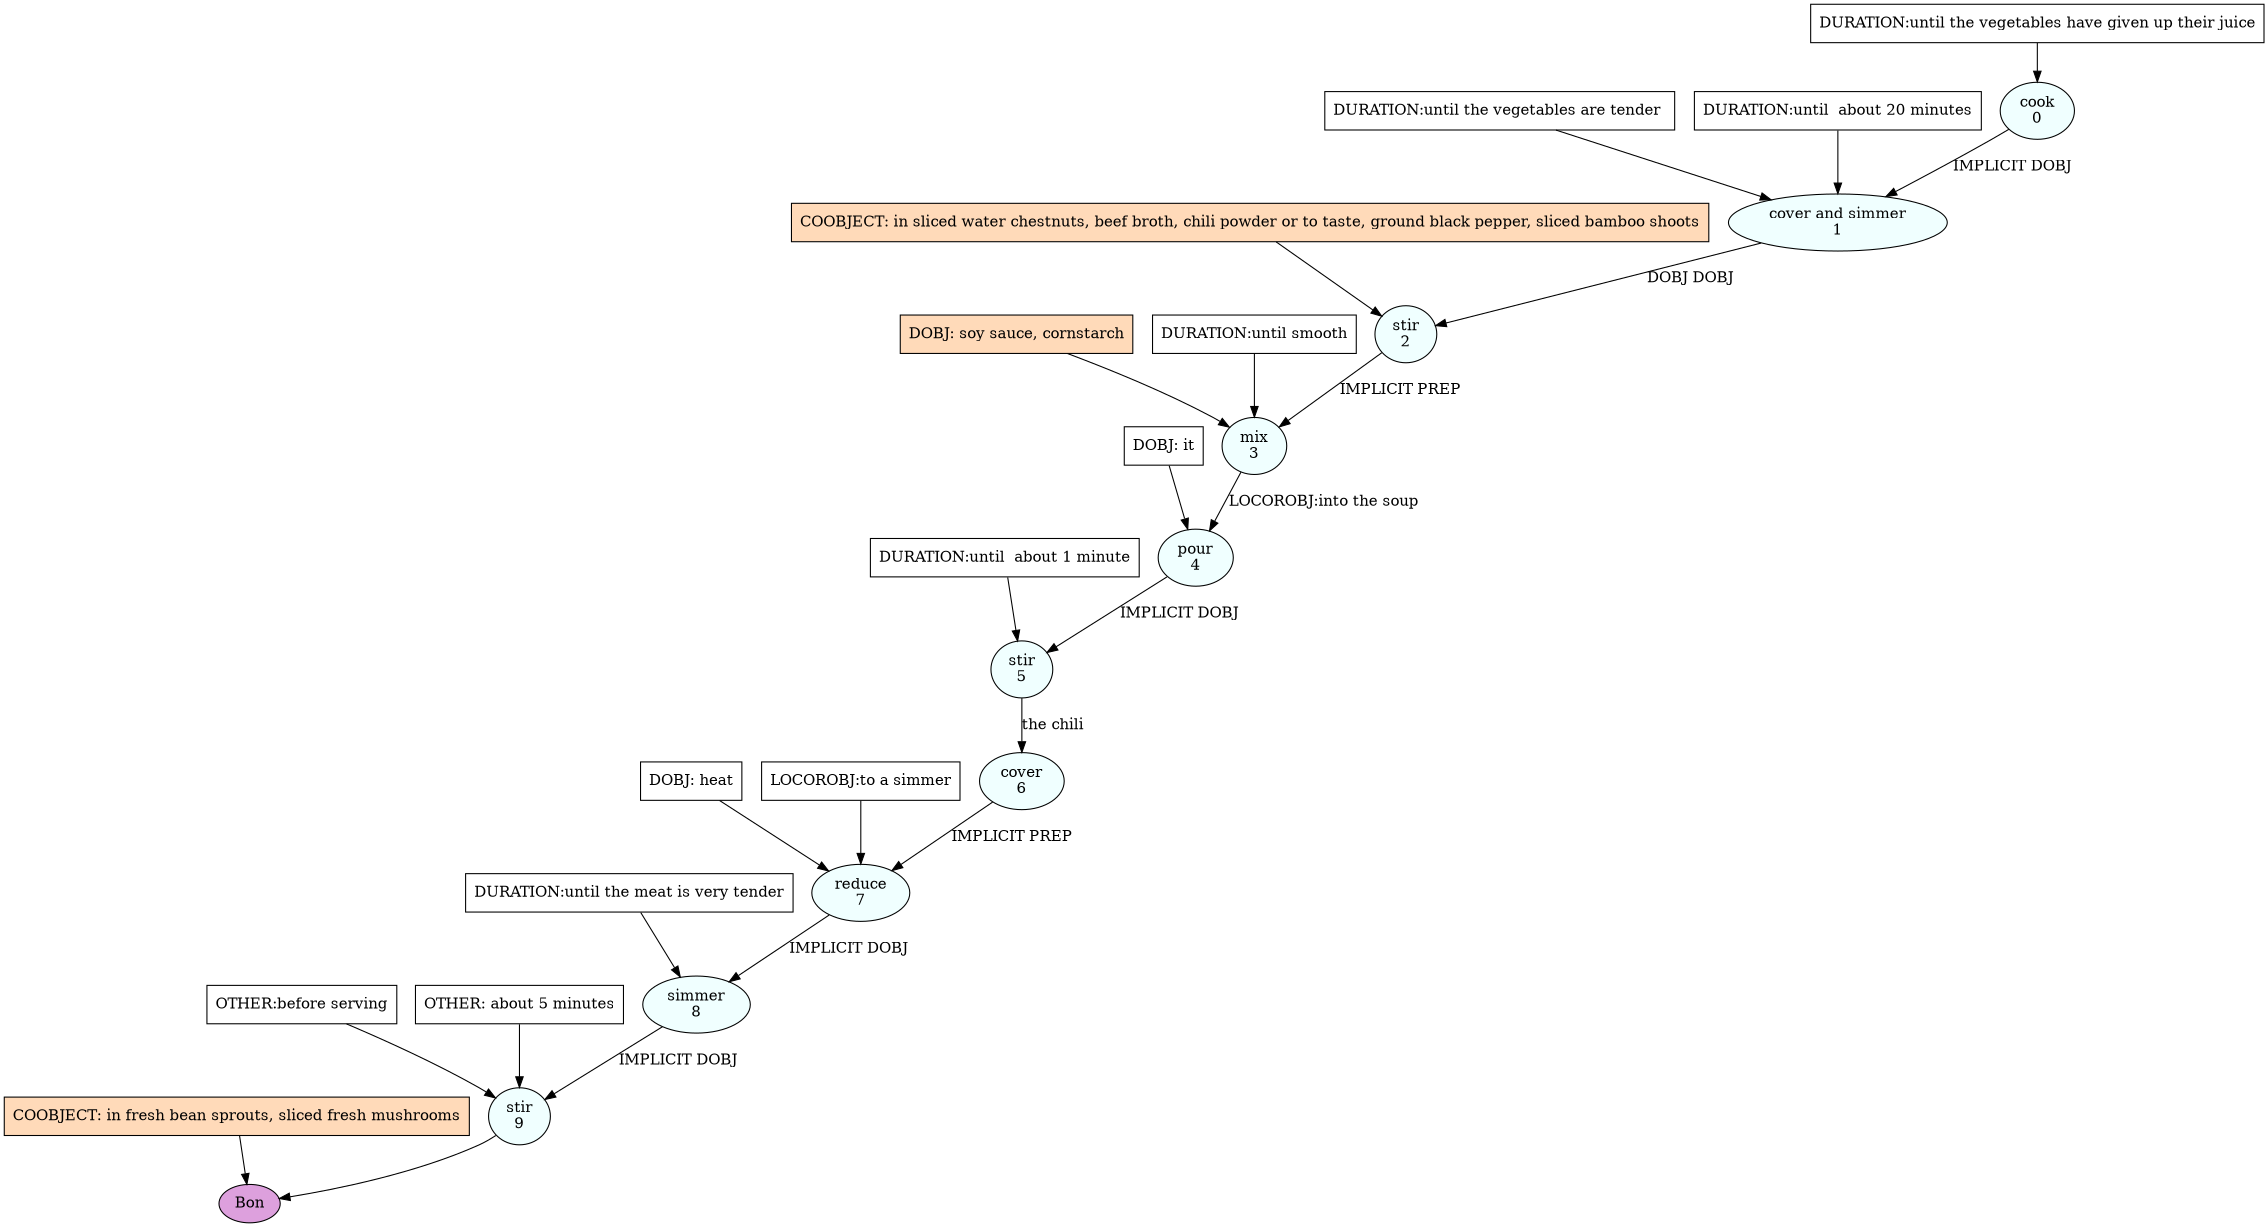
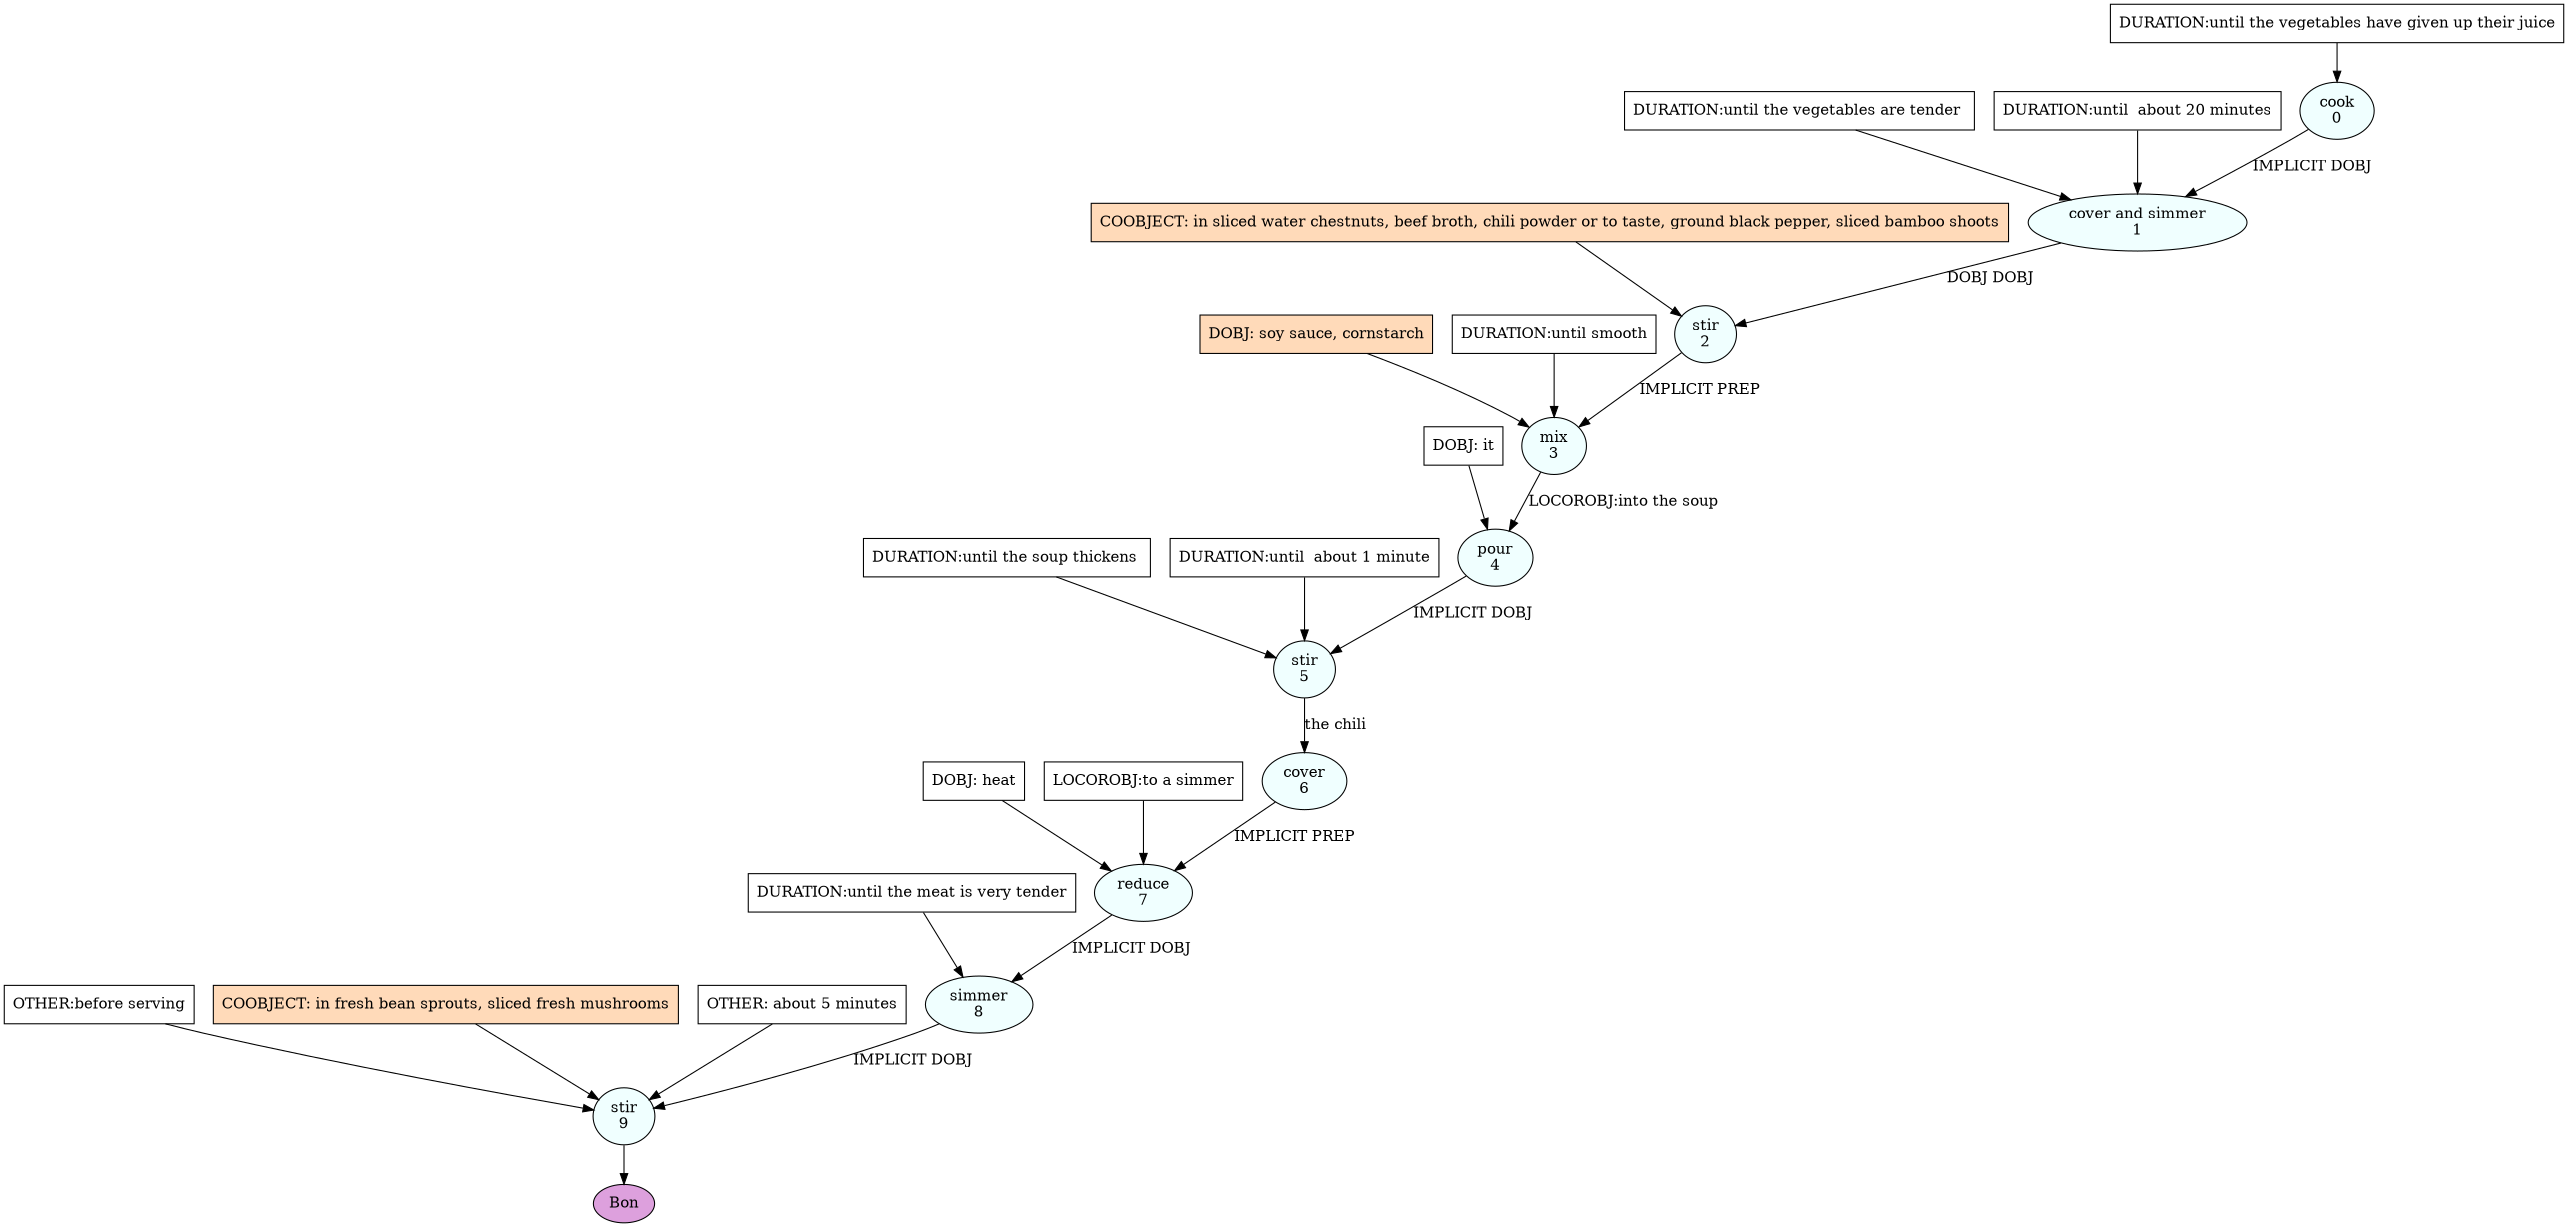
node "DURATION:until the soup thickens": added
edge "COOBJECT: in fresh bean sprouts, sliced fresh mushrooms" -> "Bon": now "COOBJECT: in fresh bean sprouts, sliced fresh mushrooms" -> "stir 9"
